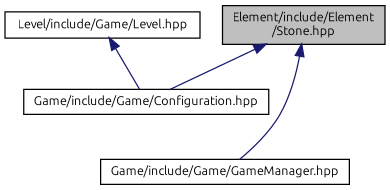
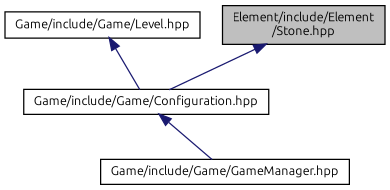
node "Level/include/Game/Level.hpp": label "Level/include/Game/Level.hpp" -> "Game/include/Game/Level.hpp"
edge "Game/include/Game/GameManager.hpp" -> "Element/include/Element /Stone.hpp": now "Game/include/Game/GameManager.hpp" -> "Game/include/Game/Configuration.hpp"
